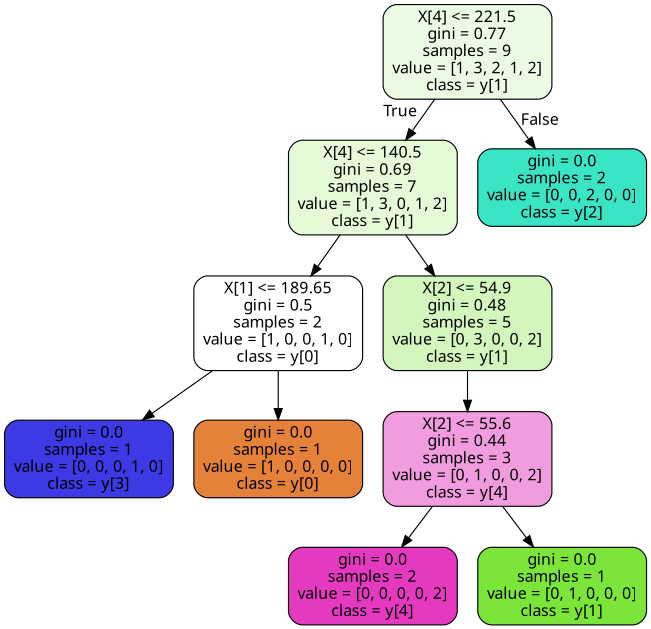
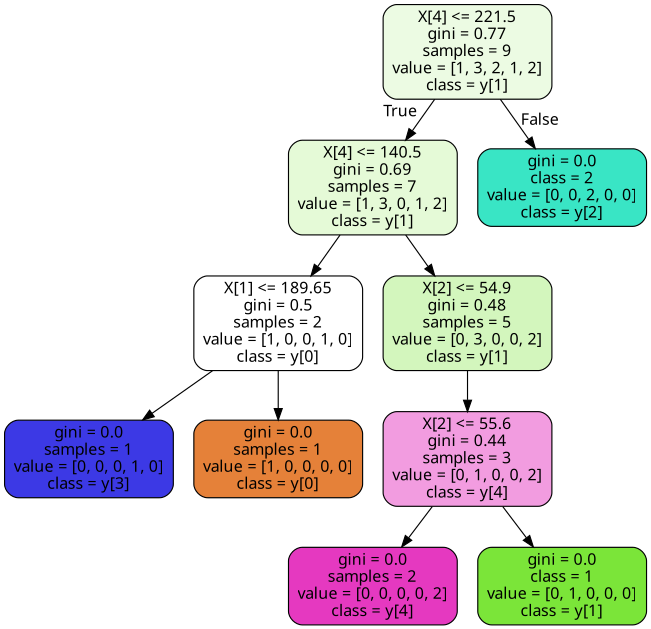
node "gini = 0.0 samples = 2 value = [0, 0, 2, 0, 0] class = y[2]": label "gini = 0.0 samples = 2 value = [0, 0, 2, 0, 0] class = y[2]" -> "gini = 0.0 class = 2 value = [0, 0, 2, 0, 0] class = y[2]"
node "gini = 0.0 samples = 1 value = [0, 1, 0, 0, 0] class = y[1]": label "gini = 0.0 samples = 1 value = [0, 1, 0, 0, 0] class = y[1]" -> "gini = 0.0 class = 1 value = [0, 1, 0, 0, 0] class = y[1]"
